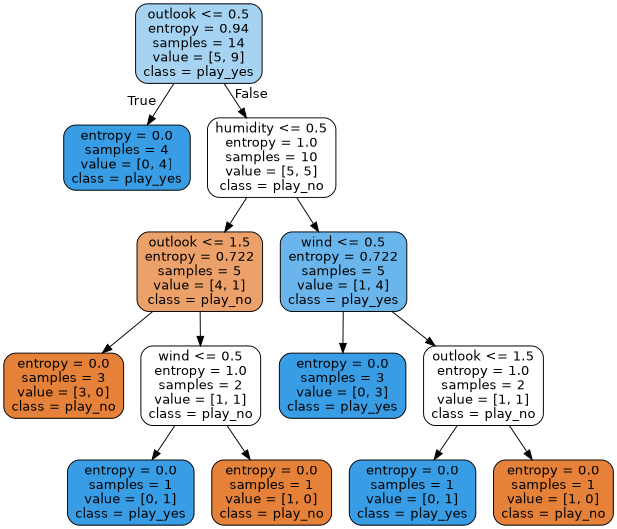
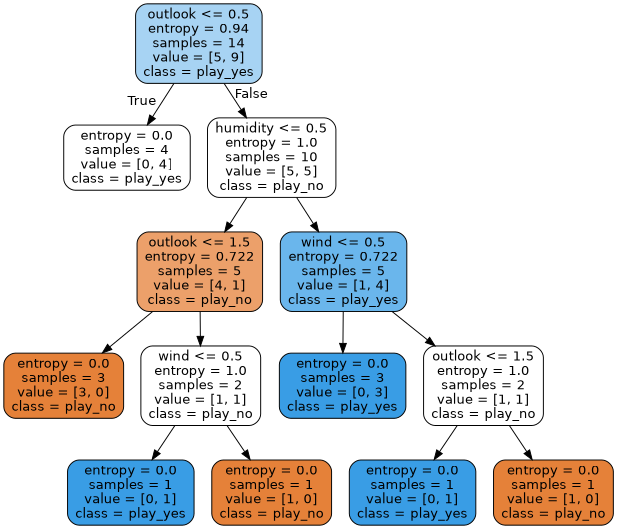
node "entropy = 0.0 samples = 4 value = [0, 4] class = play_yes": fillcolor #399de5 -> #ffffff
